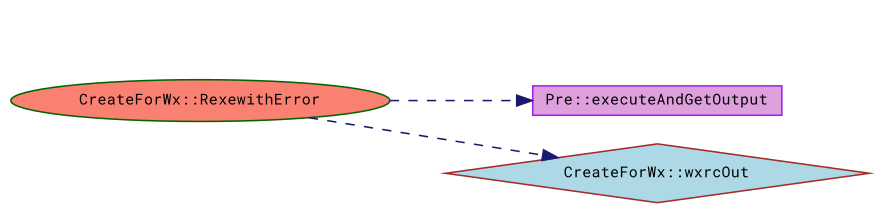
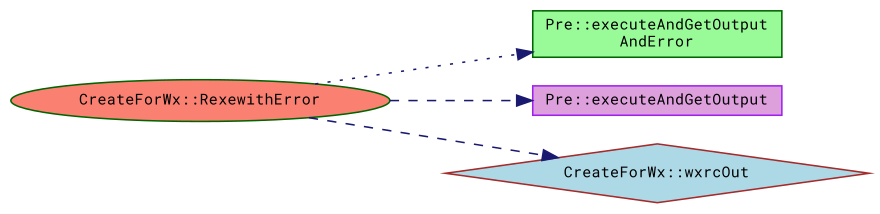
node "Pre::executeAndGetOutput AndError": added
